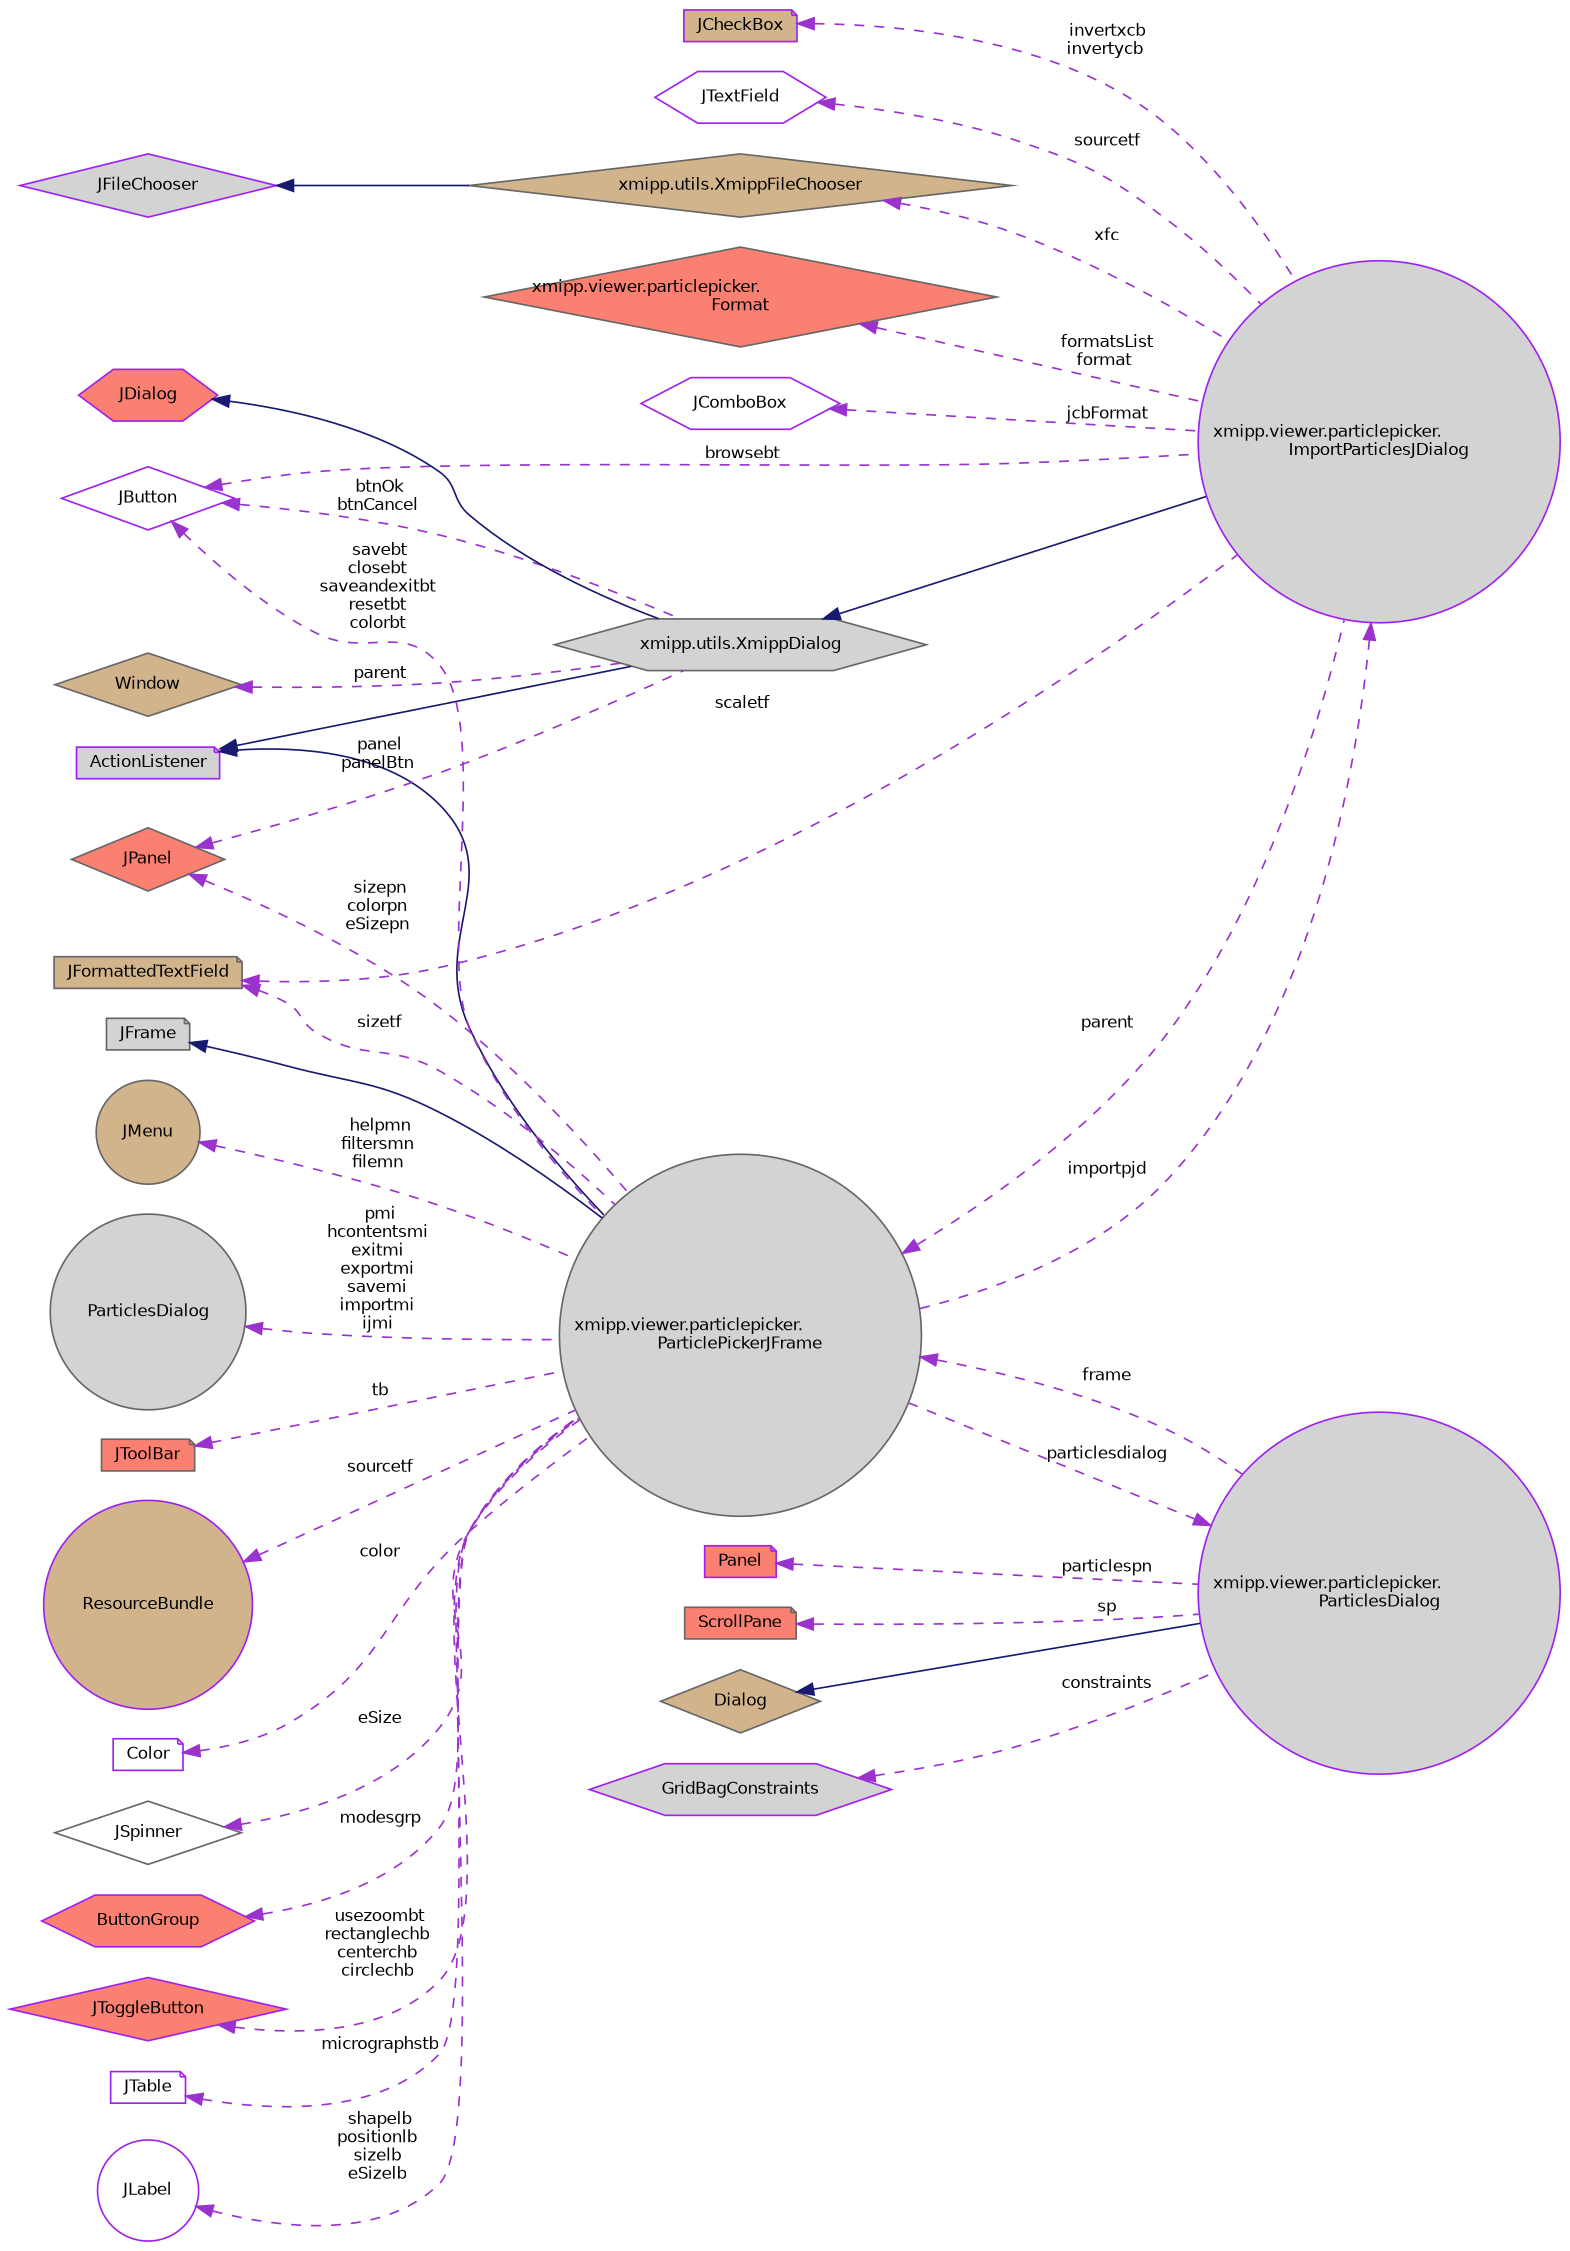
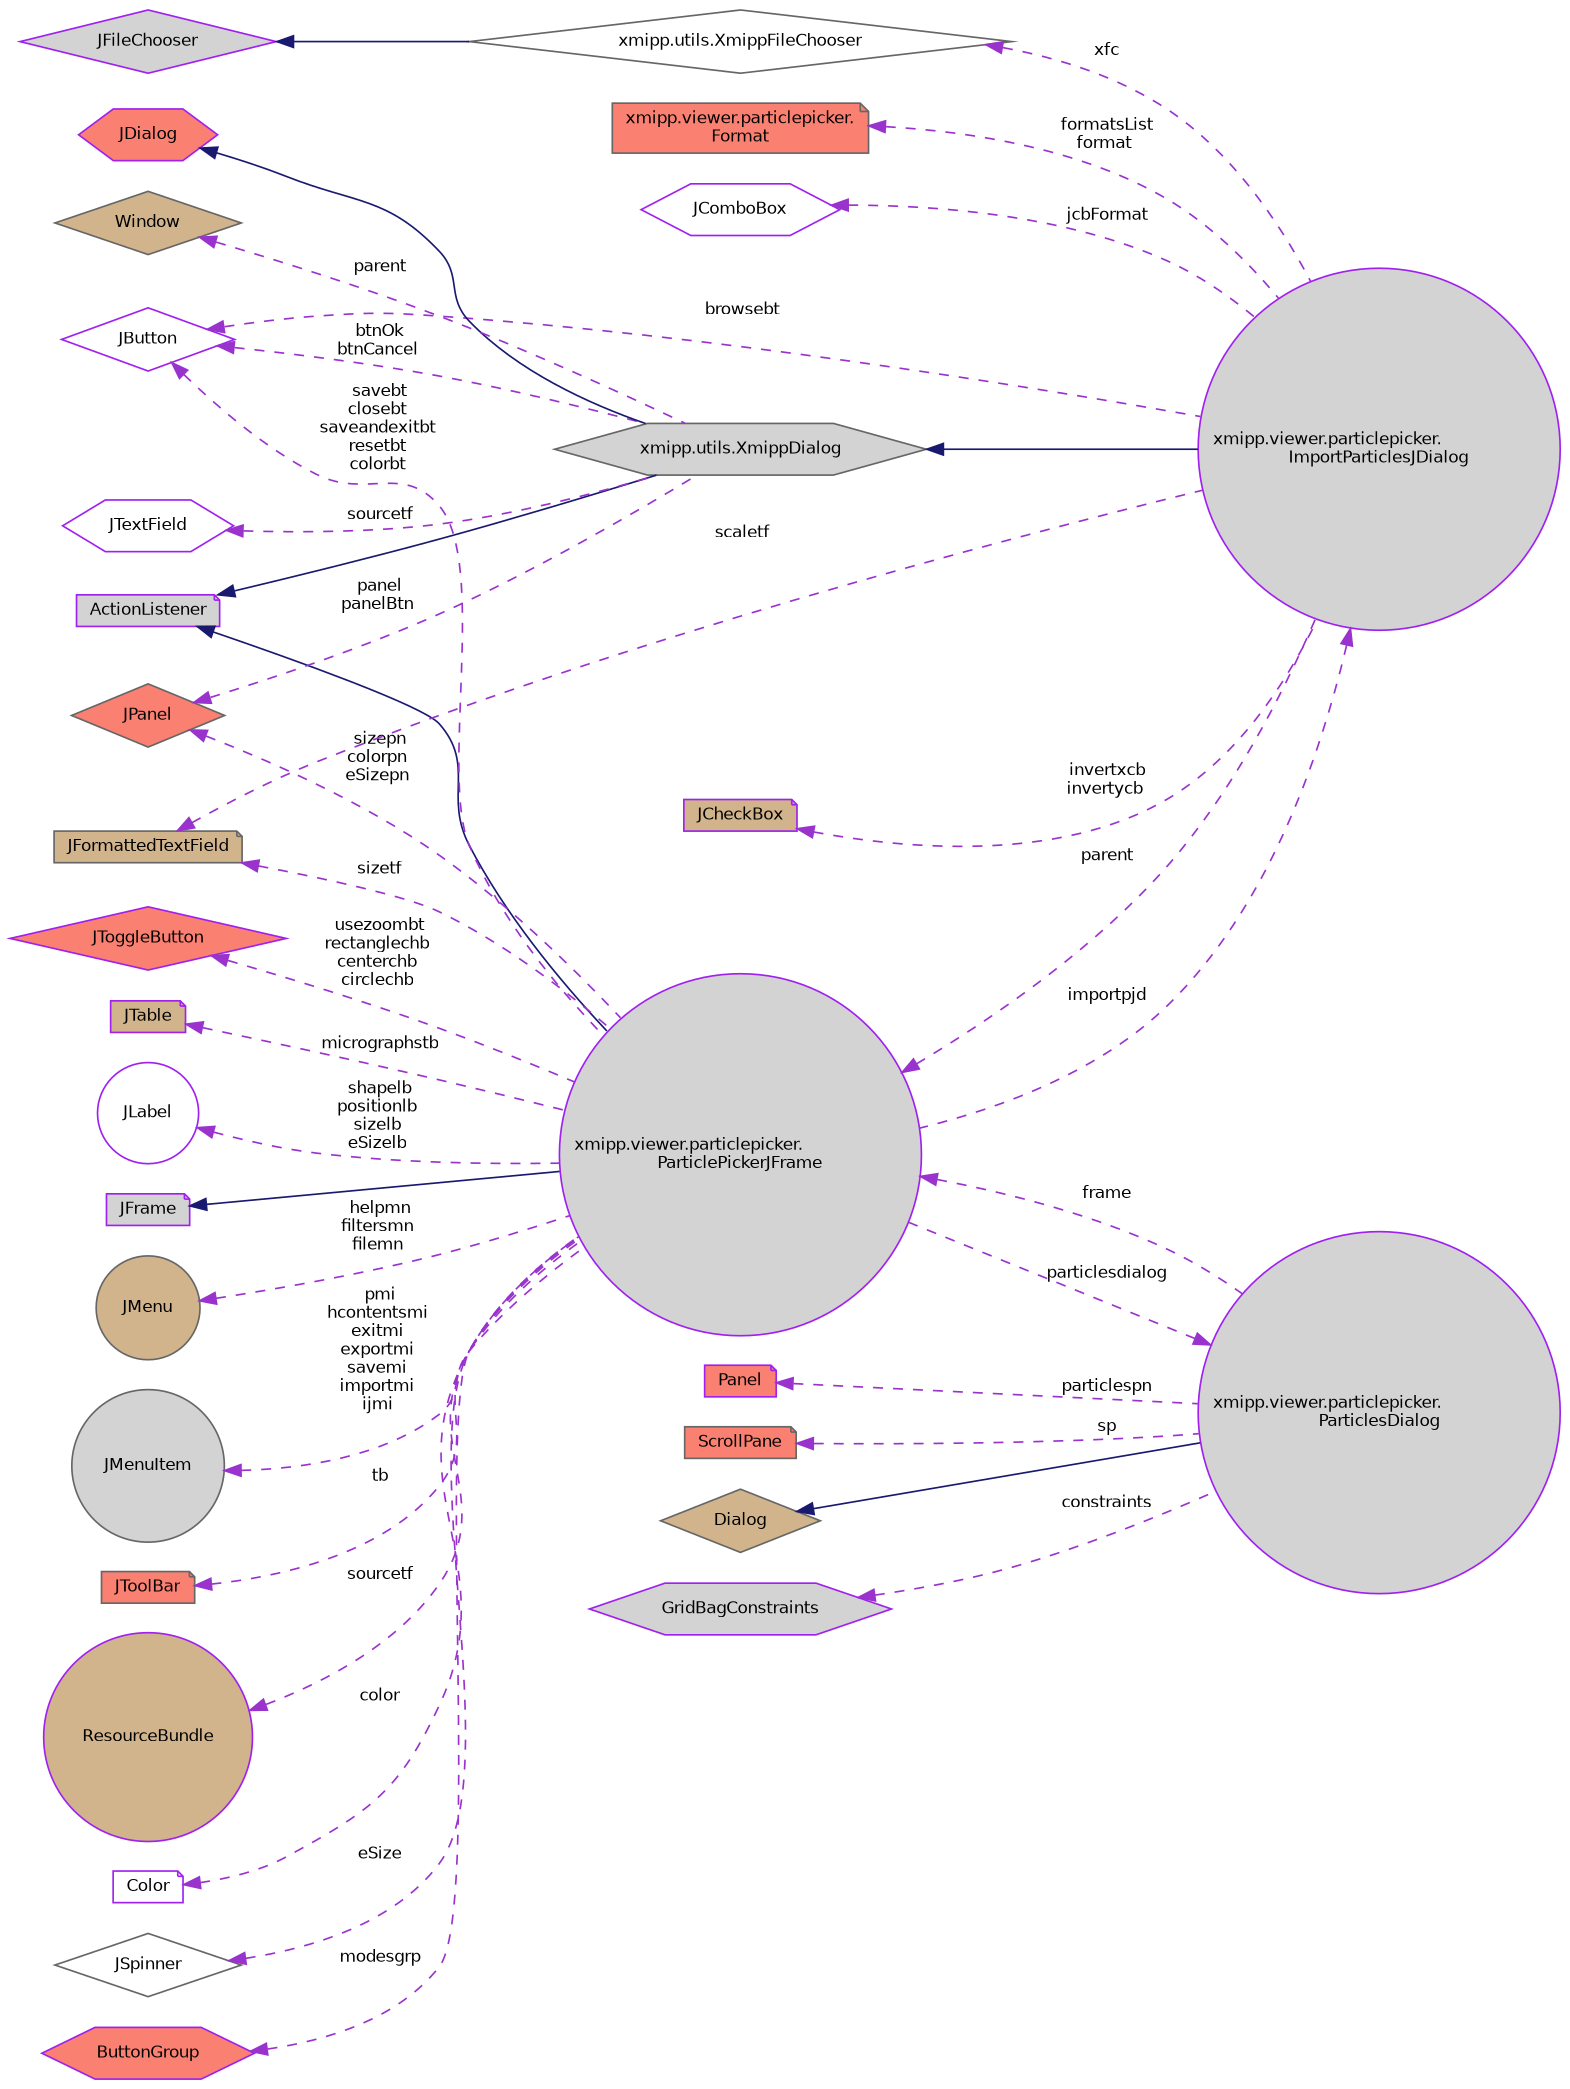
edge "xmipp.viewer.particlepicker. ImportParticlesJDialog" -> "JTextField": now "xmipp.utils.XmippDialog" -> "JTextField"
node "xmipp.utils.XmippFileChooser": fillcolor tan -> white
node "xmipp.viewer.particlepicker. Format": shape diamond -> note
node "JFrame": color gray40 -> purple
node "ParticlesDialog": label "ParticlesDialog" -> "JMenuItem"
node "xmipp.viewer.particlepicker. ParticlePickerJFrame": color gray40 -> purple
node "JTable": fillcolor white -> tan
